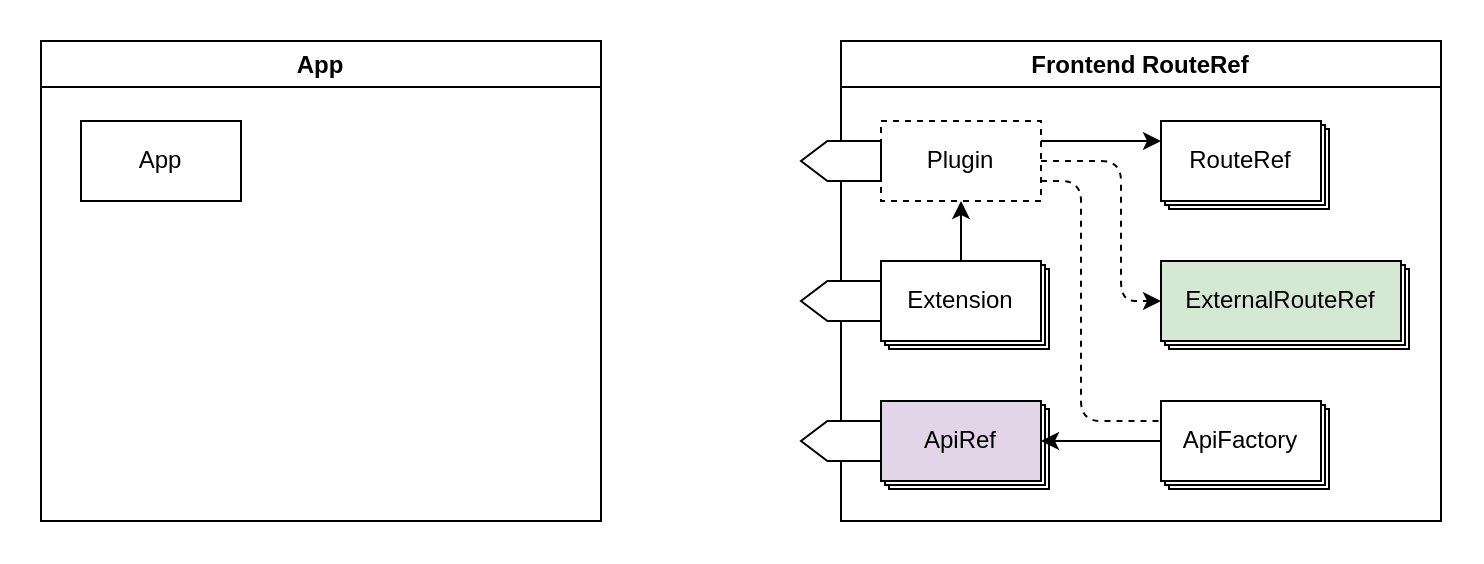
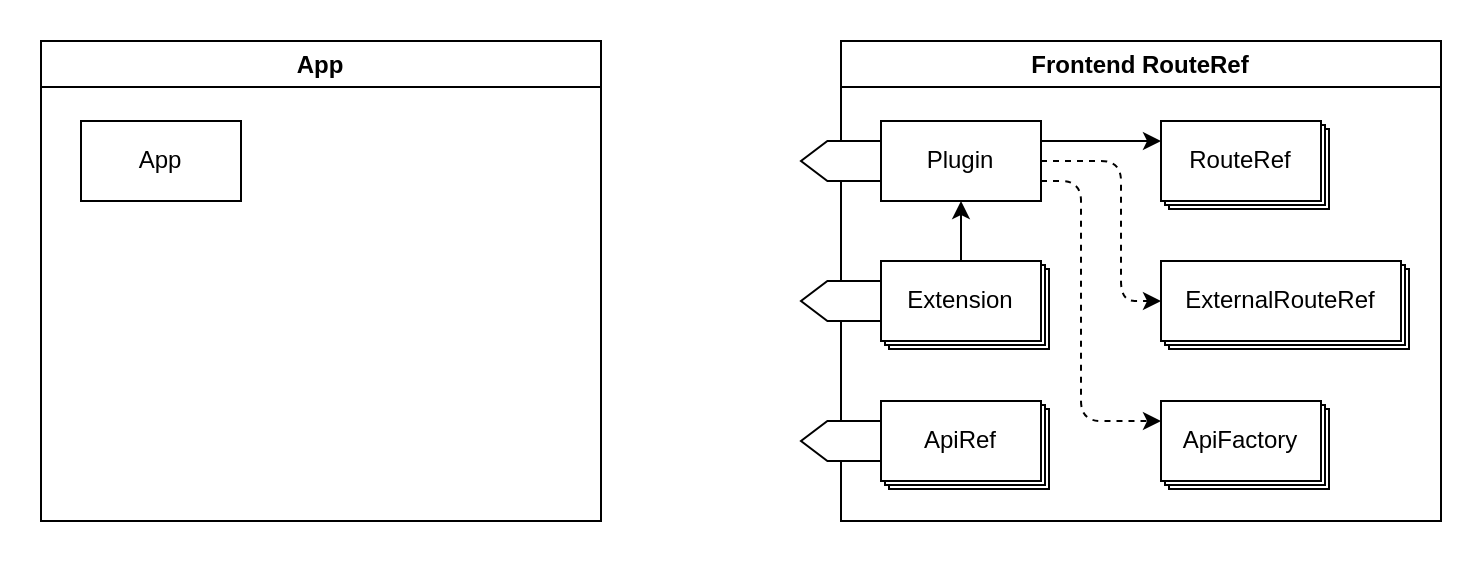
node "Plugin": style dashed -> solid
node "ExternalRouteRef": fillcolor #d5e8d4 -> #ffffff
edge "Plugin" -- "ApiFactory": arrowhead none -> classic
node "ApiRef": fillcolor #e1d5e7 -> #ffffff
edge "ApiFactory" -> "ApiRef": removed
